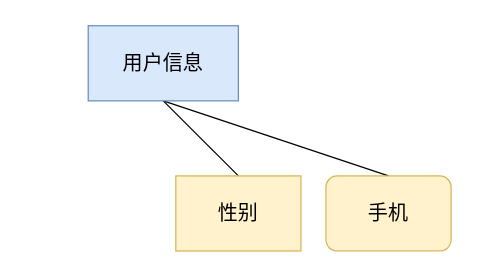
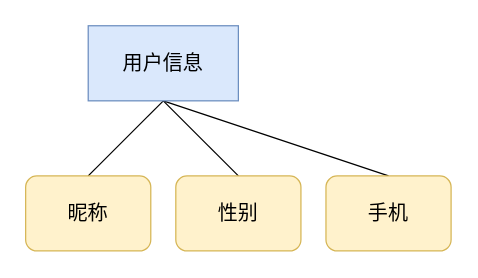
edge "用户信息" -- "昵称": added
node "昵称": added
node "性别": shape rectangle -> rounded rectangle
